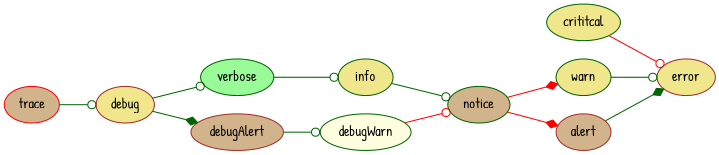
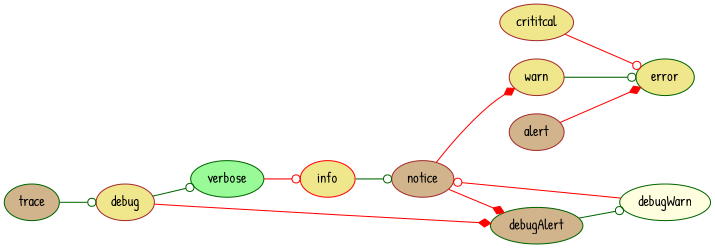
node "crititcal": color darkgreen -> brown
edge "verbose" -> "info": color darkgreen -> red
node "info": color darkgreen -> red
node "warn": color darkgreen -> brown
node "error": color brown -> darkgreen
node "trace": color red -> darkgreen
node "notice": color darkgreen -> brown
edge "alert" -> "error": color darkgreen -> red
edge "debug" -> "debugAlert": color darkgreen -> red
edge "notice" -> "alert": now "notice" -> "debugAlert"
node "debugAlert": color brown -> darkgreen
